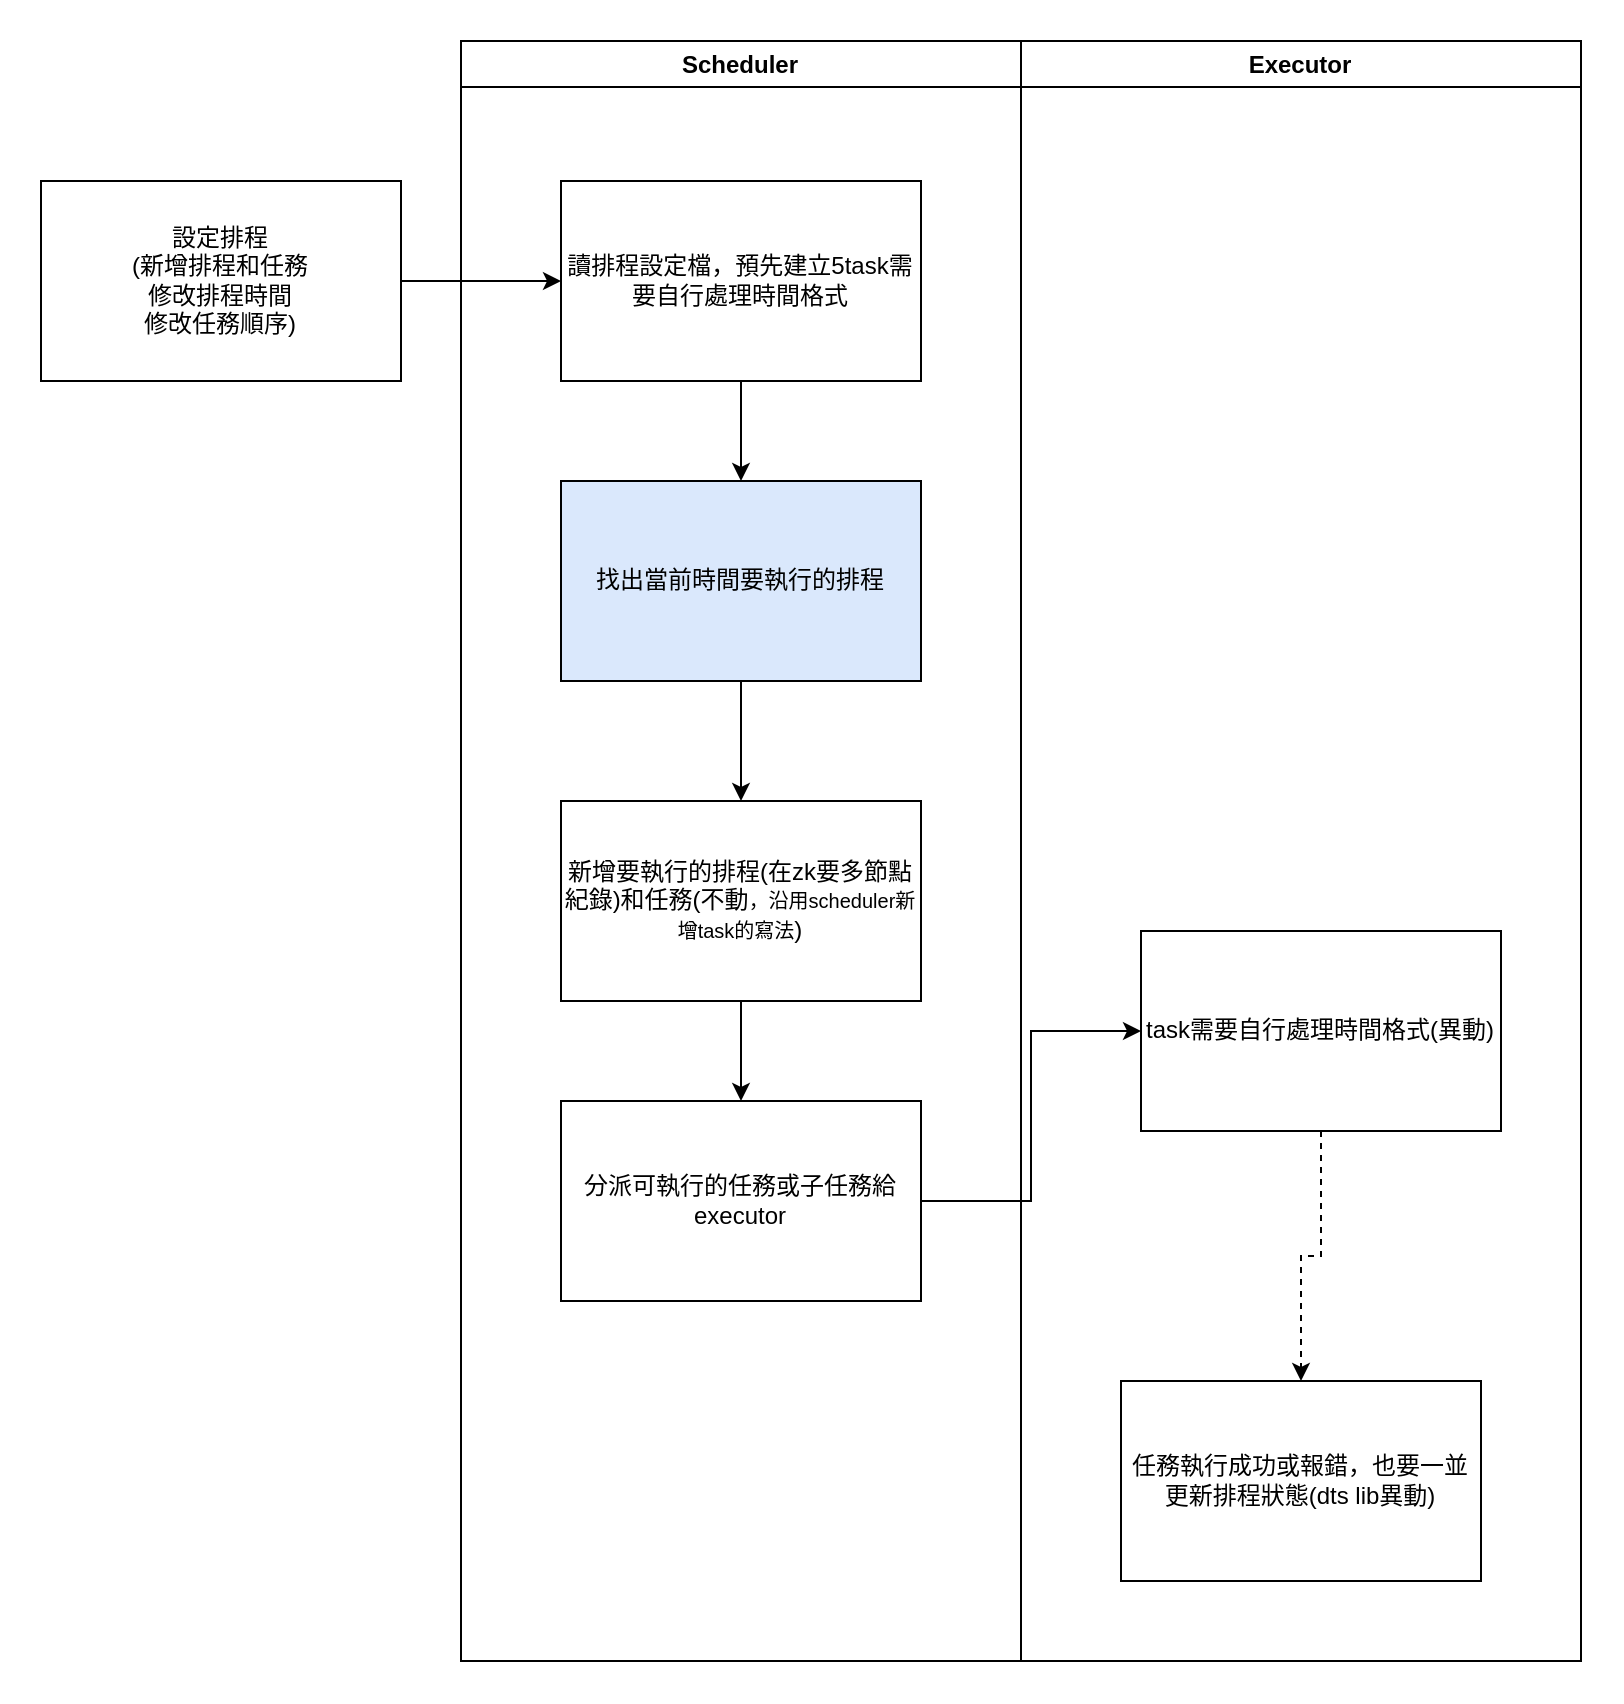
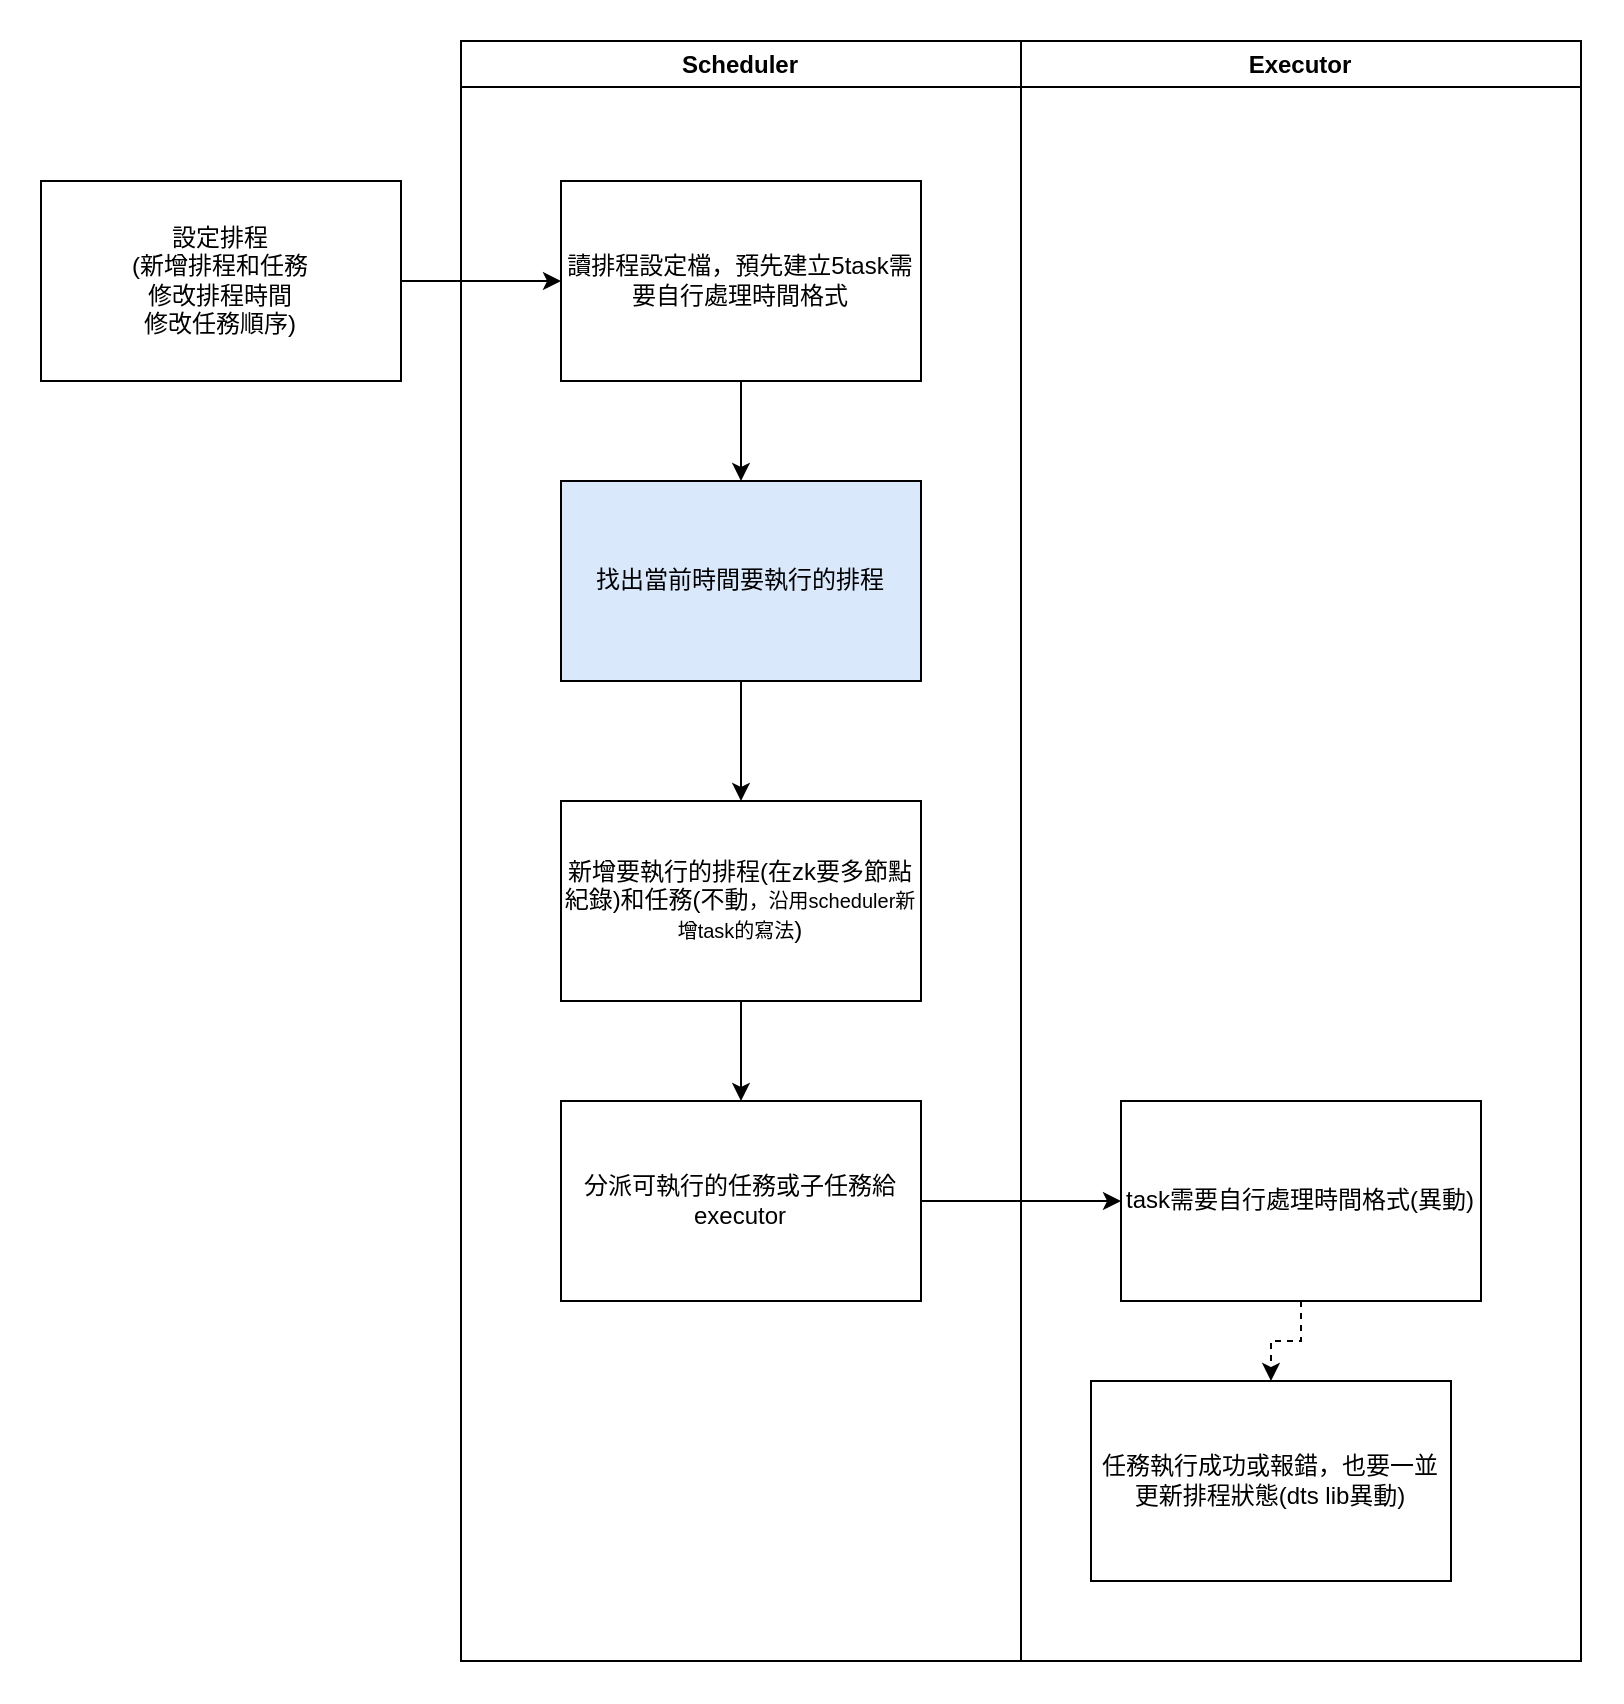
node "task需要自行處理時間格式(異動)": moved (1321, 1031) -> (1301, 1201)
node "任務執行成功或報錯，也要一並更新排程狀態(dts lib異動)": moved (1301, 1481) -> (1271, 1481)
